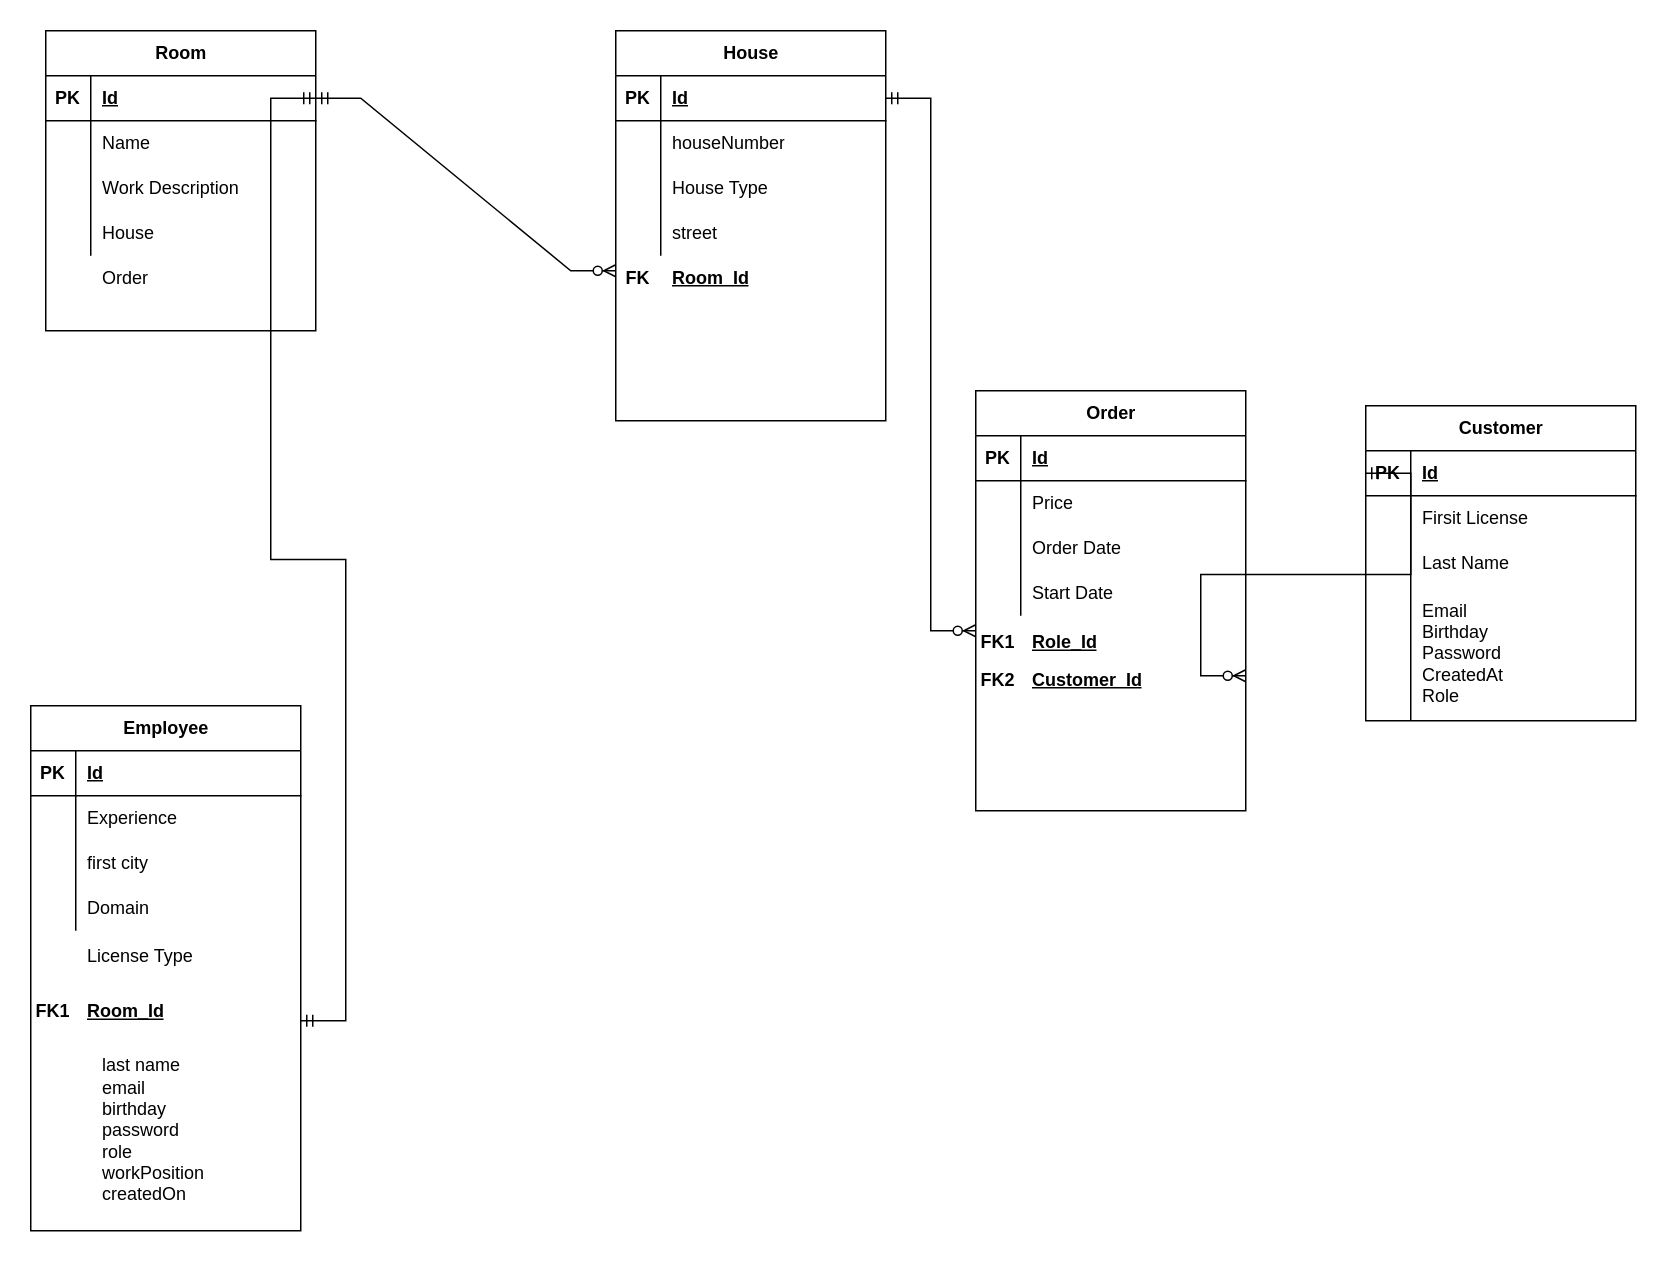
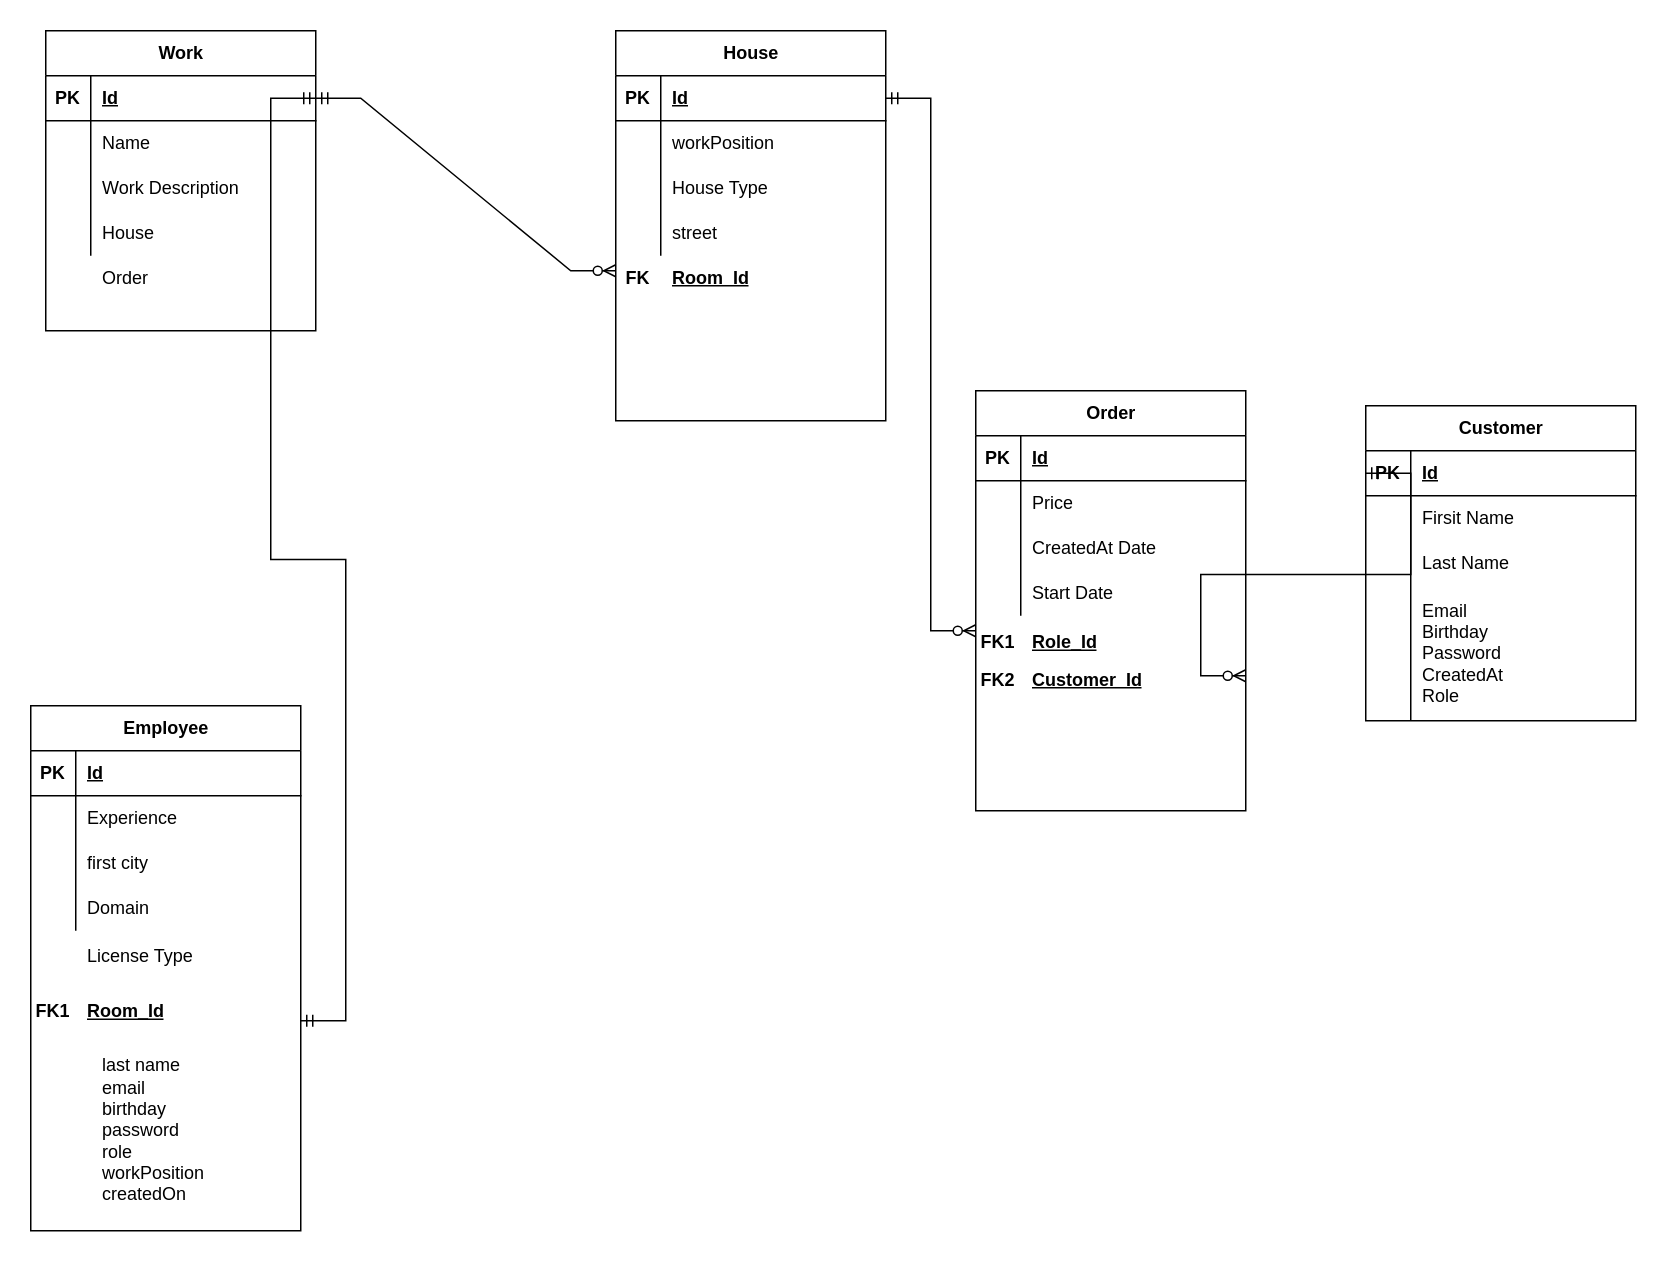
node "Room": label "Room" -> "Work"
node "houseNumber": label "houseNumber" -> "workPosition"
node "Firsit License": label "Firsit License" -> "Firsit Name"
node "Order Date": label "Order Date" -> "CreatedAt Date"
